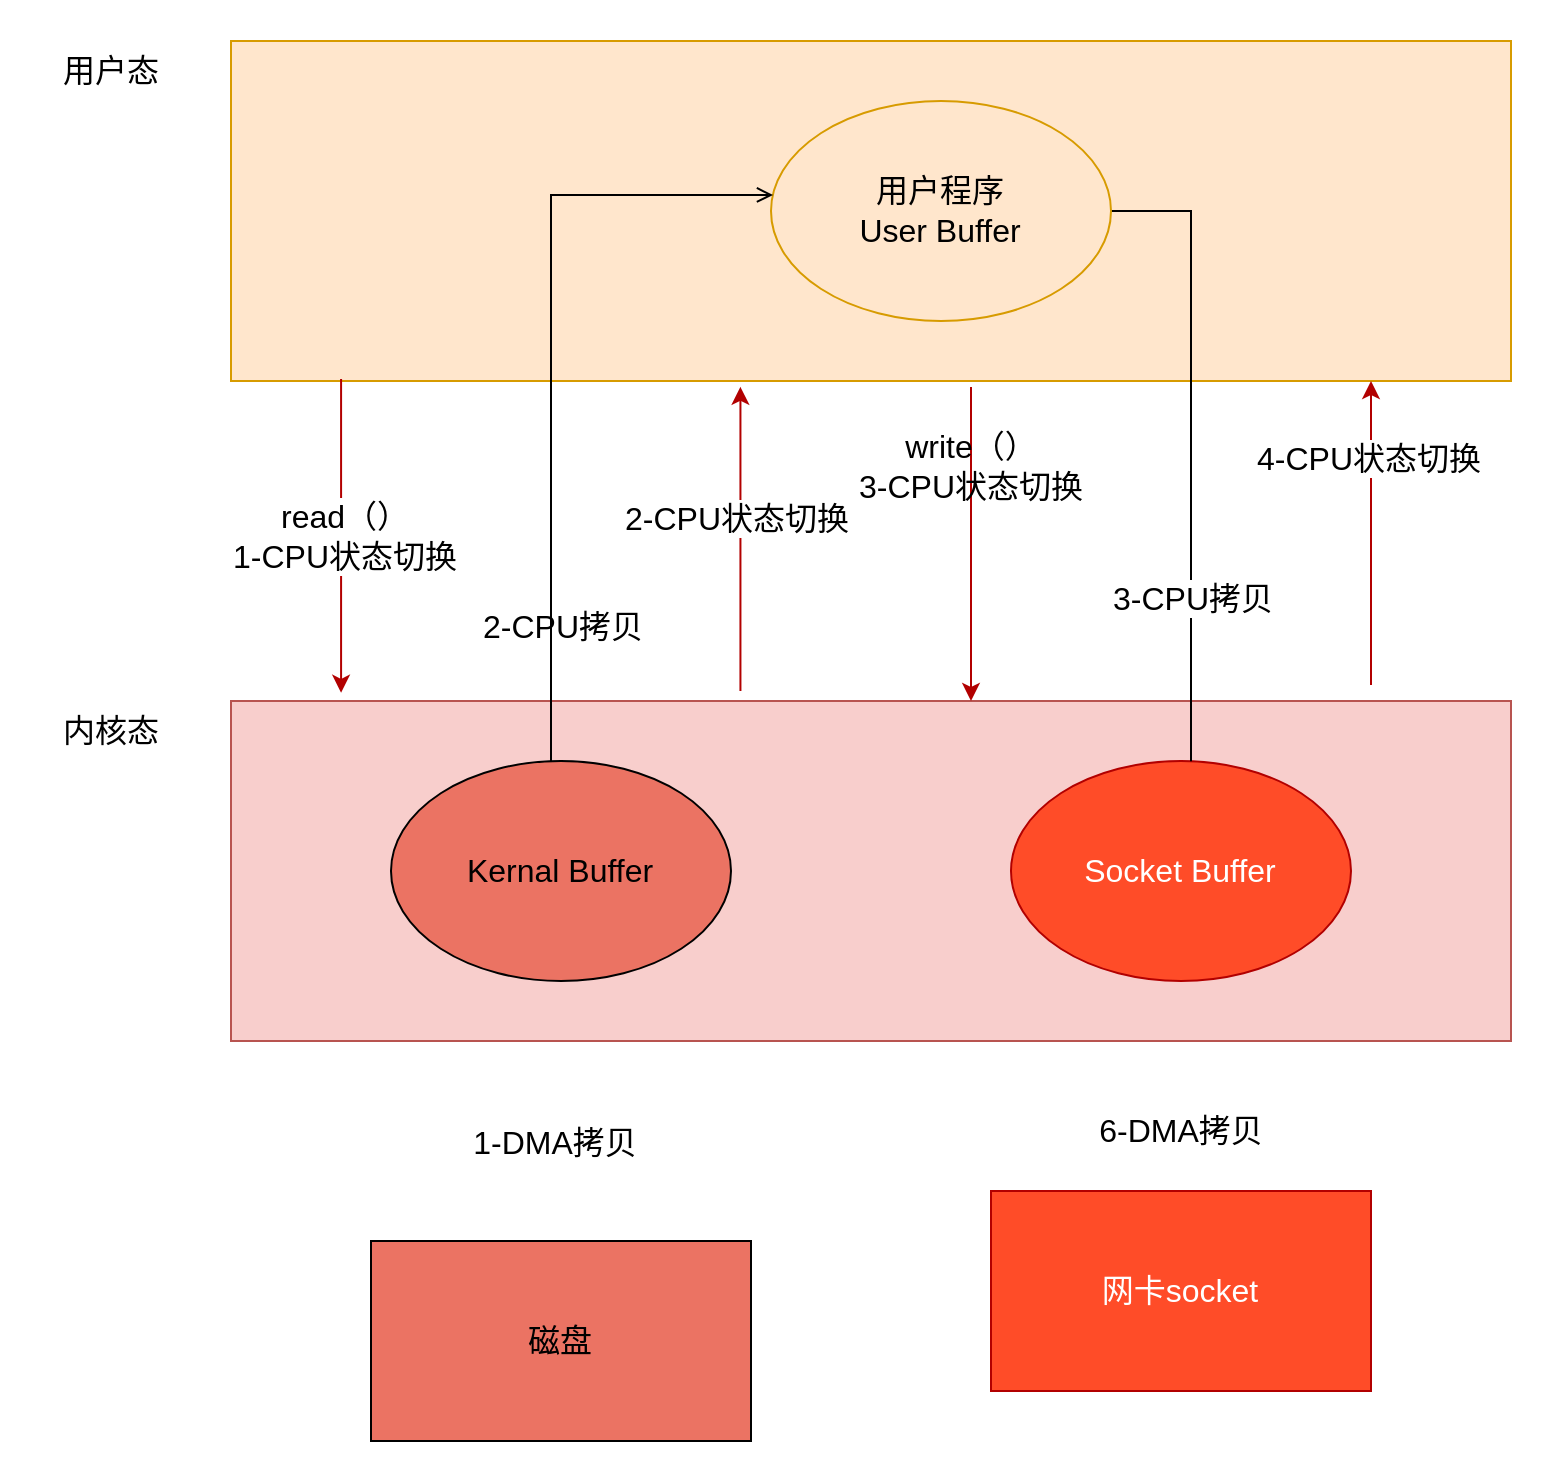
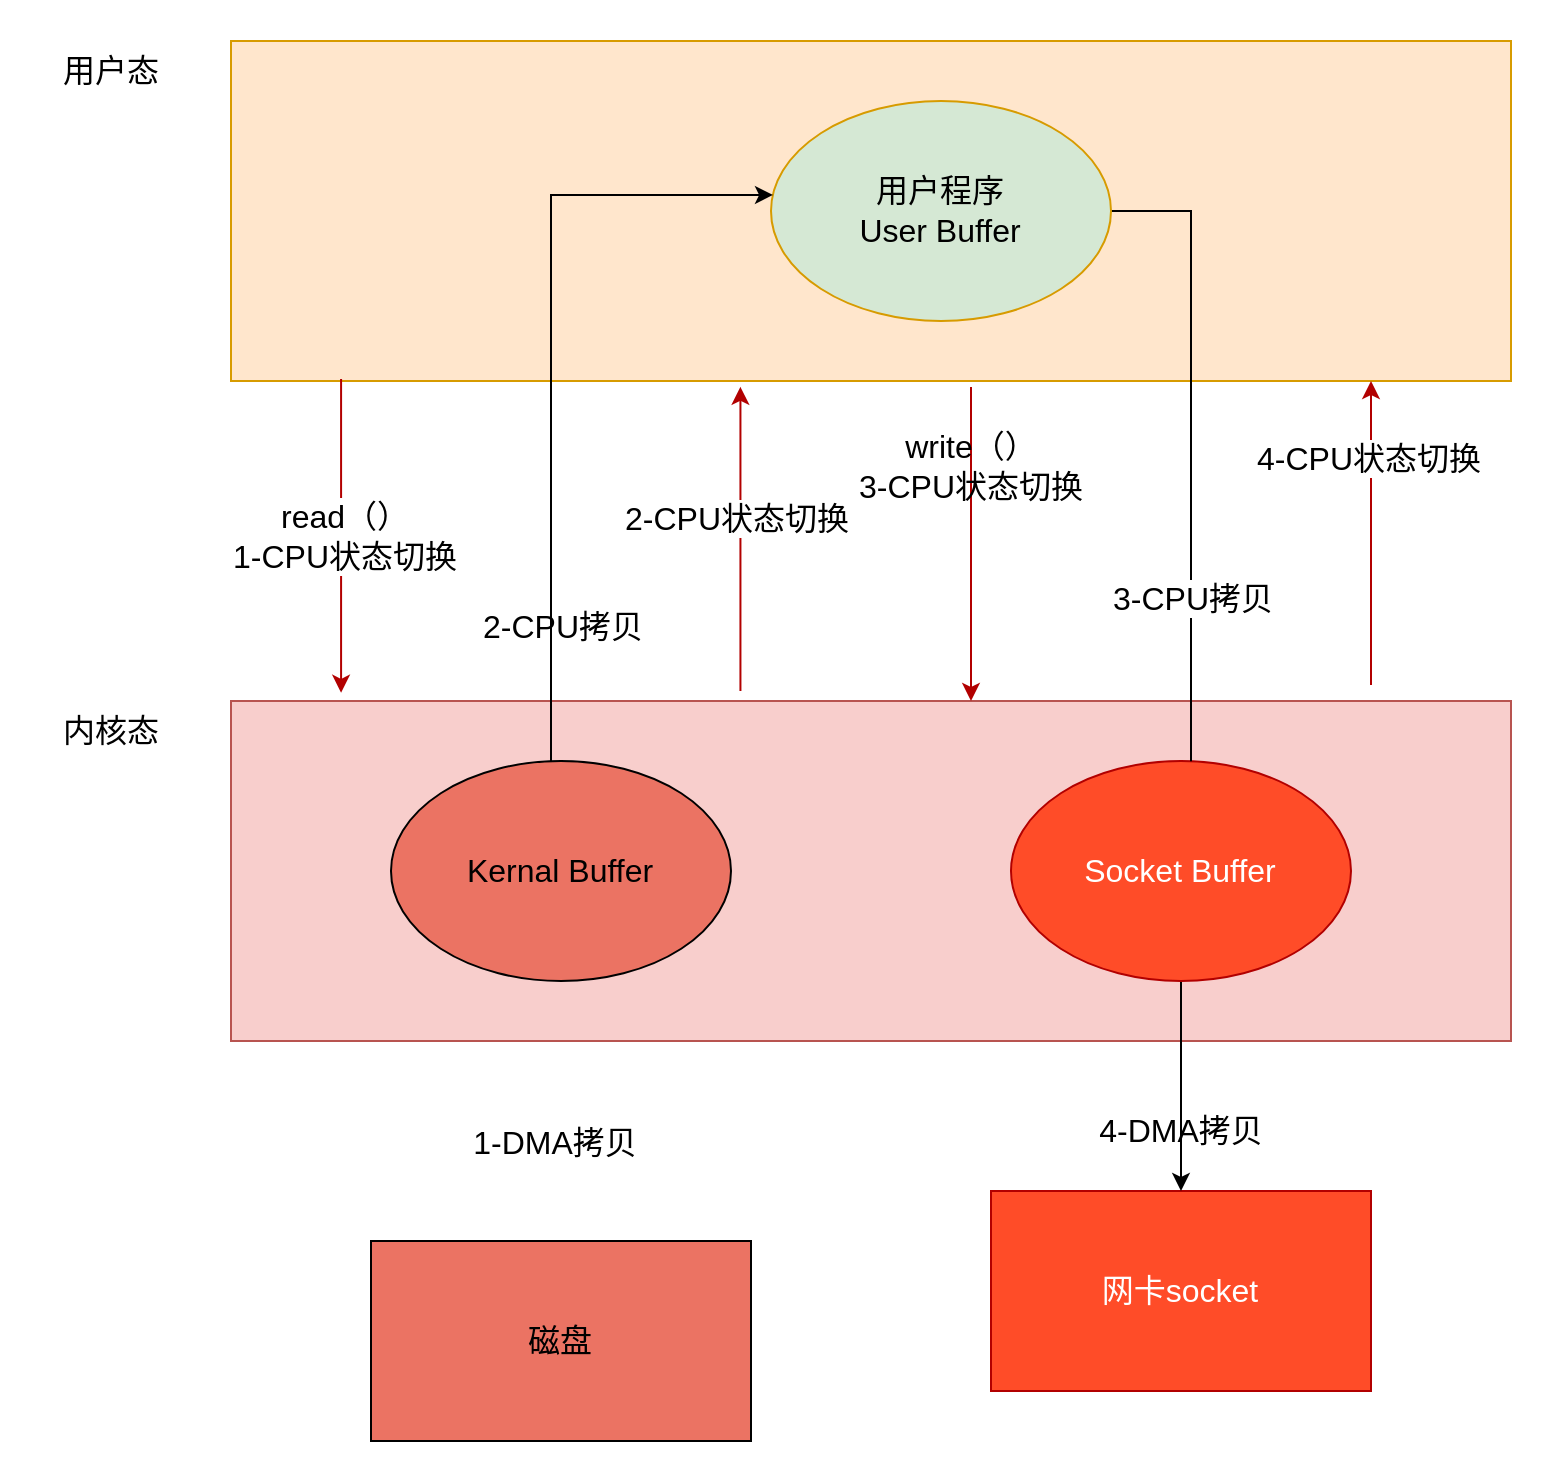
edge "Kernal Buffer" -> "用户程序 User Buffer": arrowhead open -> classic
node "用户程序 User Buffer": fillcolor #ffe6cc -> #d5e8d4
edge "Socket Buffer" -> "网卡socket": added
node "6-DMA拷贝": label "6-DMA拷贝" -> "4-DMA拷贝"
